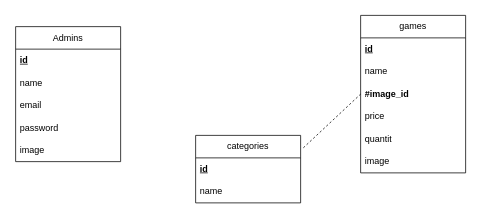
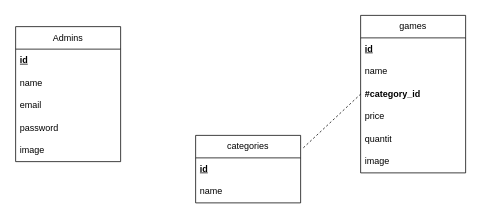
node "#image_id": label "#image_id" -> "#category_id"
